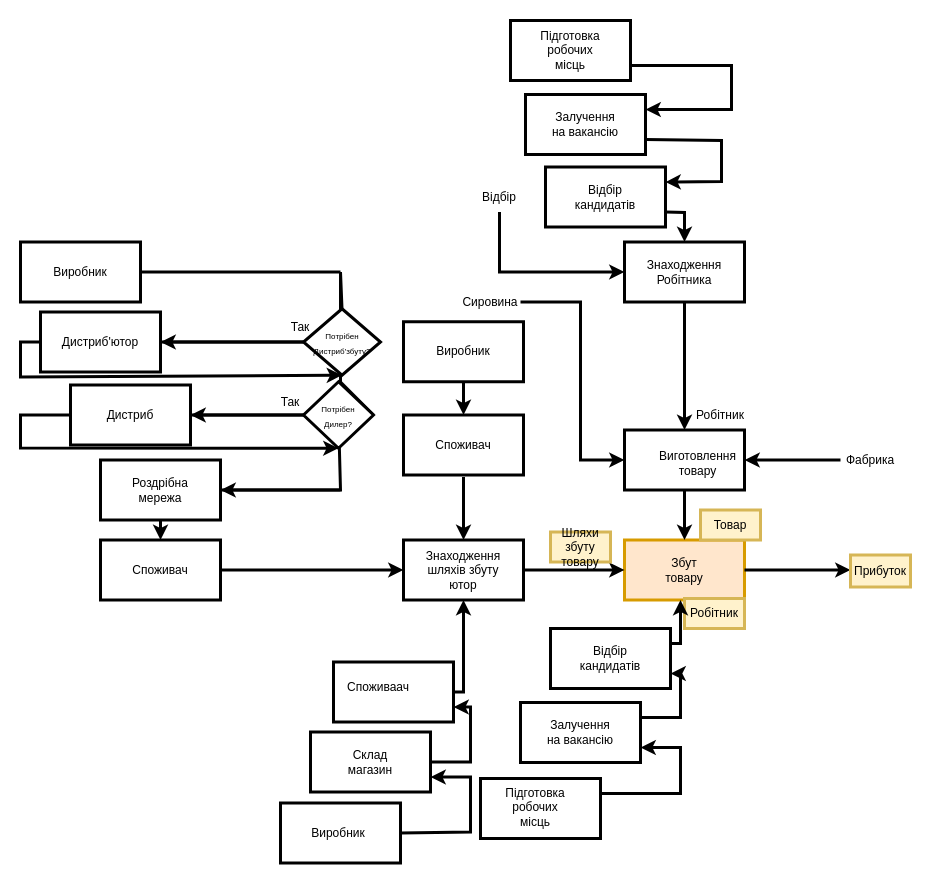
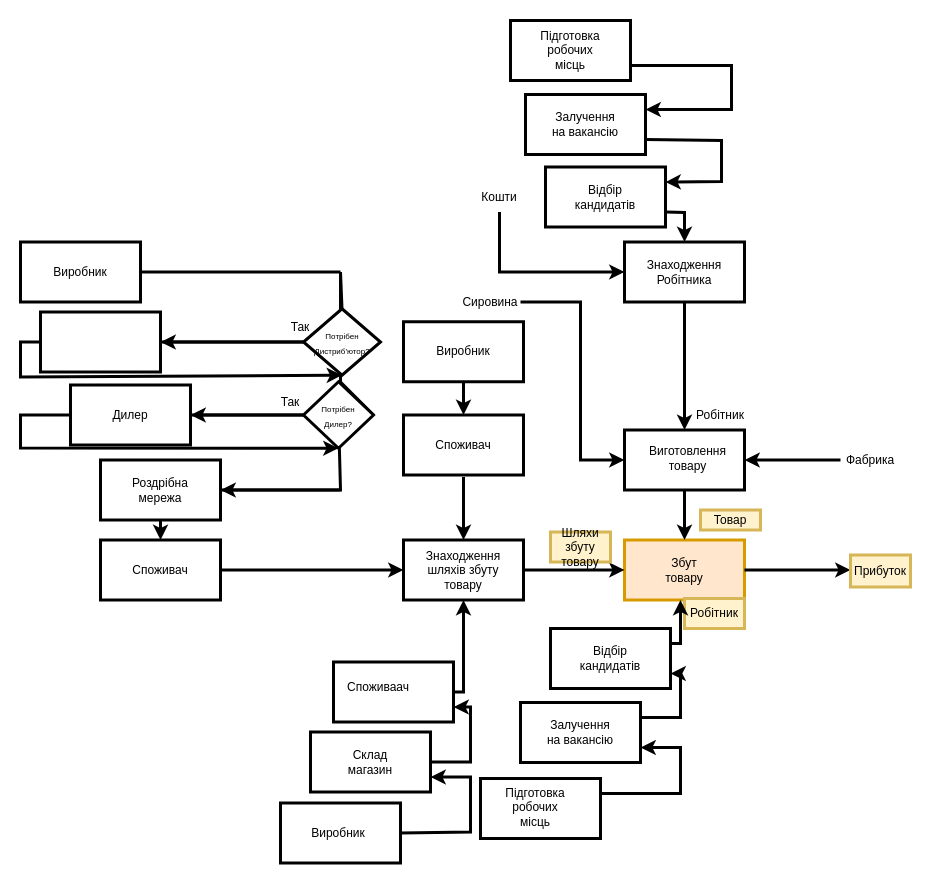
node "Відбір": label "Відбір" -> "Кошти"
node "Дистриб'ютор": removed
node "Потрібен Дистриб'збуту?": label "Потрібен Дистриб'збуту?" -> "Потрібен Дистриб'ютор?"
node "Дистриб": label "Дистриб" -> "Дилер"
node "Виготовлення товару": moved (698, 464) -> (688, 459)
node "Товар": size 60x30 -> 60x20
node "Знаходження шляхів збуту ютор": label "Знаходження шляхів збуту ютор" -> "Знаходження шляхів збуту товару"
